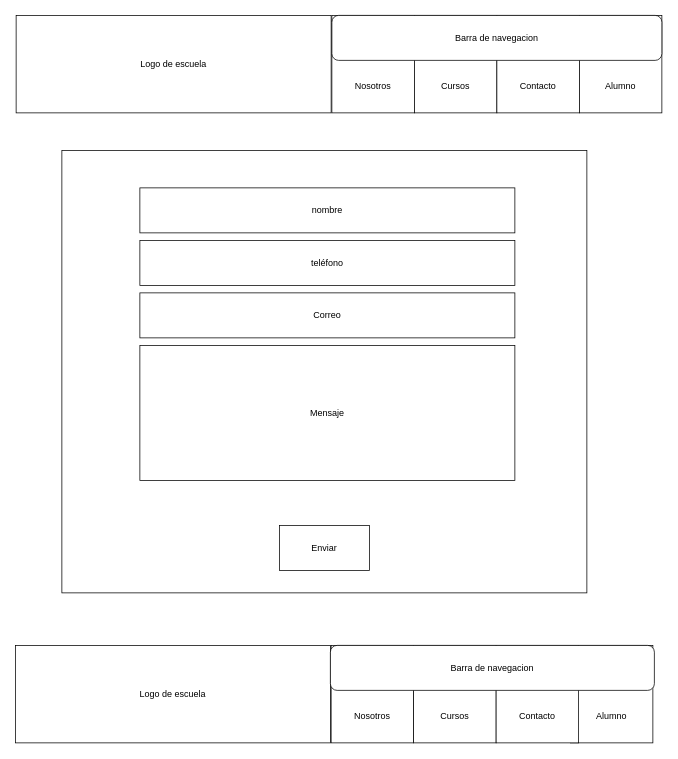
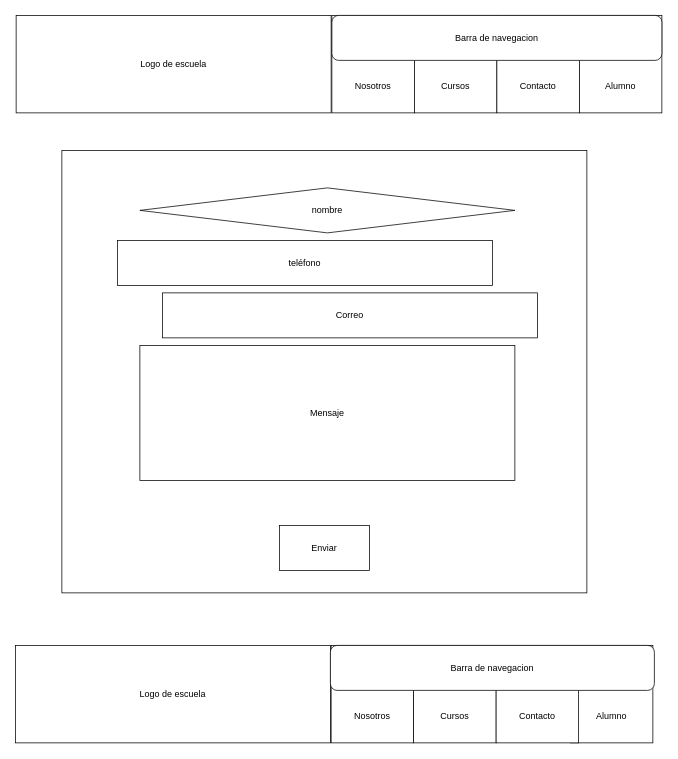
node "nombre": shape rectangle -> diamond
node "teléfono": moved (327, 263) -> (305, 263)
node "Correo": moved (327, 315) -> (350, 315)
